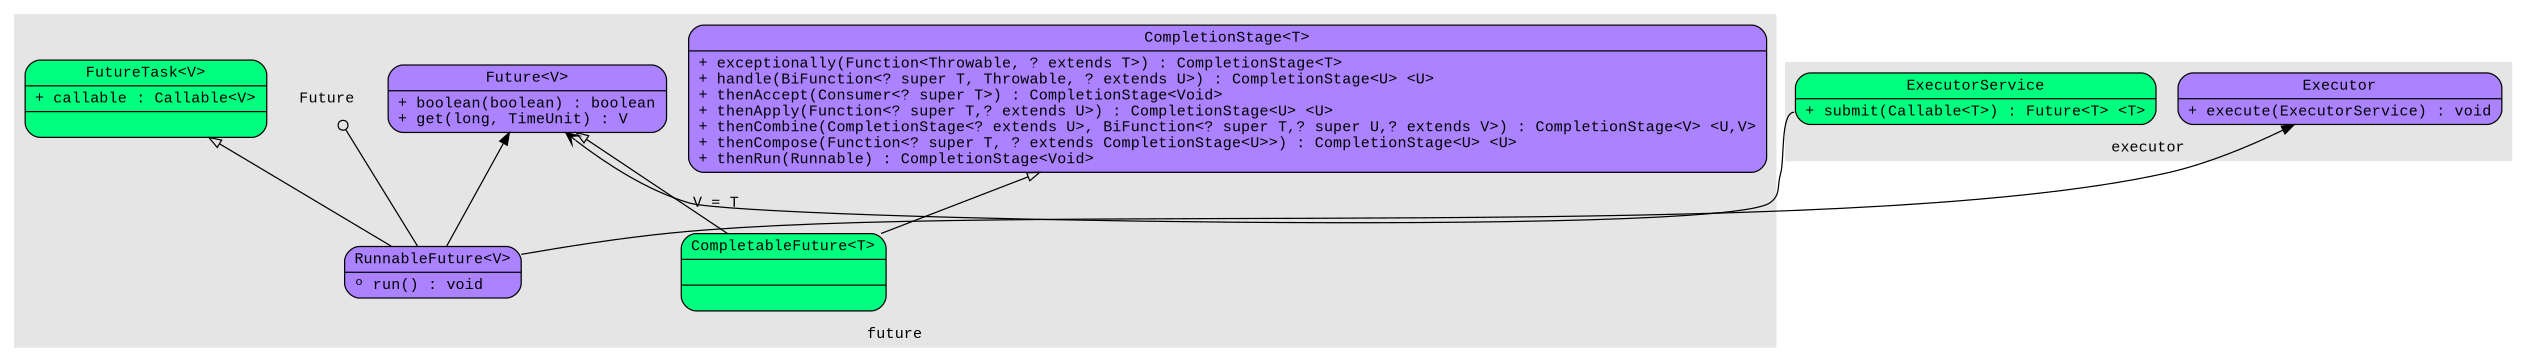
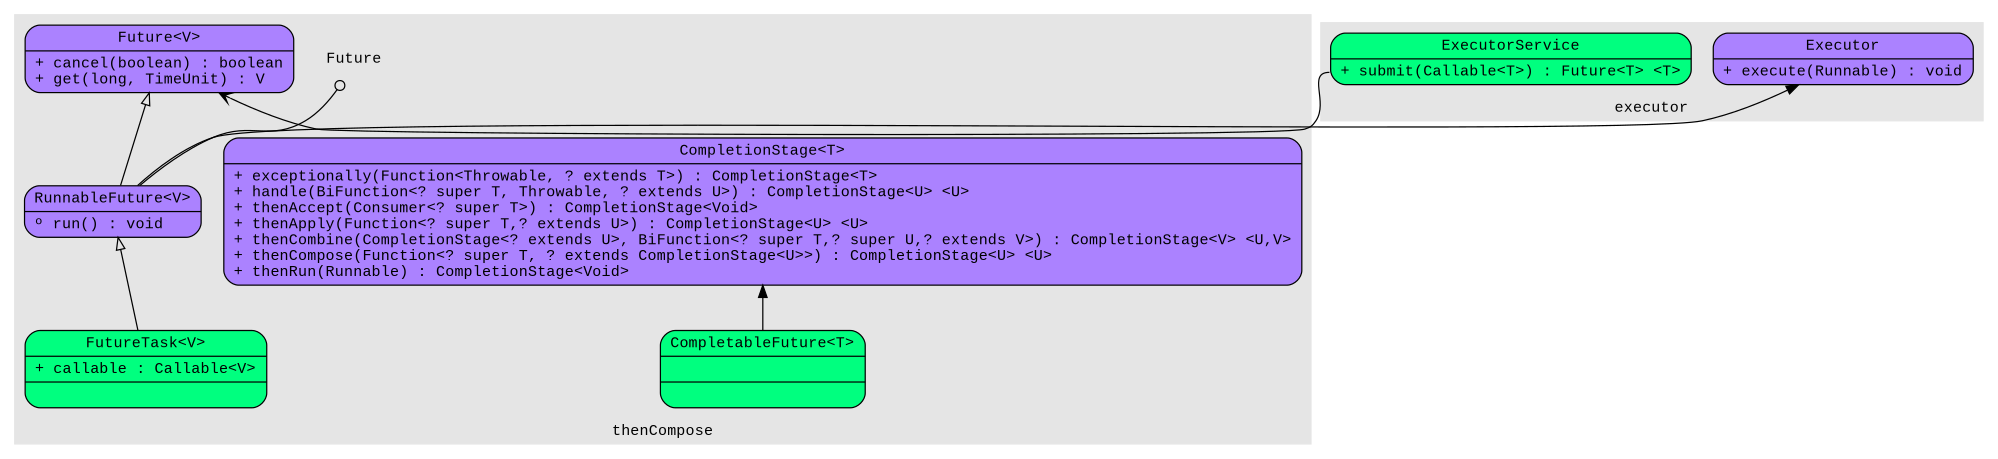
node "Future<V>": text "+ boolean(boolean) : boolean" -> "+ cancel(boolean) : boolean"
node "Executor": text "+ execute(ExecutorService) : void" -> "+ execute(Runnable) : void"
edge "CompletableFuture<T>" -> "Future<V>": removed, label "V = T"
edge "RunnableFuture<V>" -> "FutureTask<V>": reversed
edge "RunnableFuture<V>" -> "Future<V>": arrowhead normal -> empty
edge "CompletableFuture<T>" -> "CompletionStage<T>": arrowhead empty -> normal
cluster "future": label "future" -> "thenCompose"
